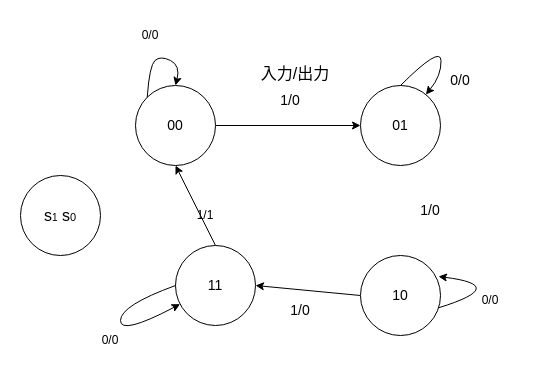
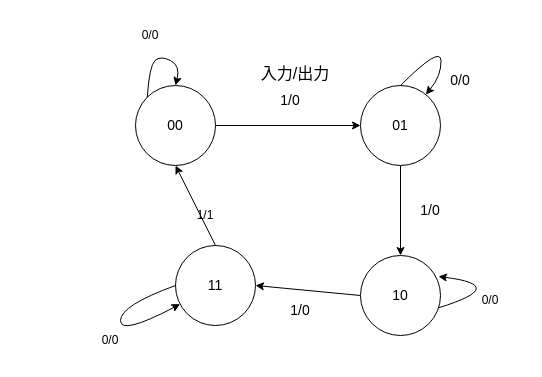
edge "01" -> "10": added
node "s1 s0": removed
